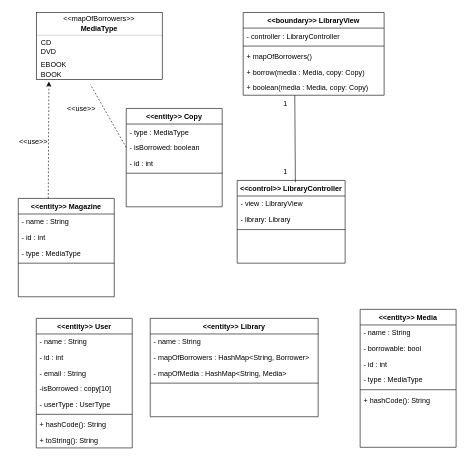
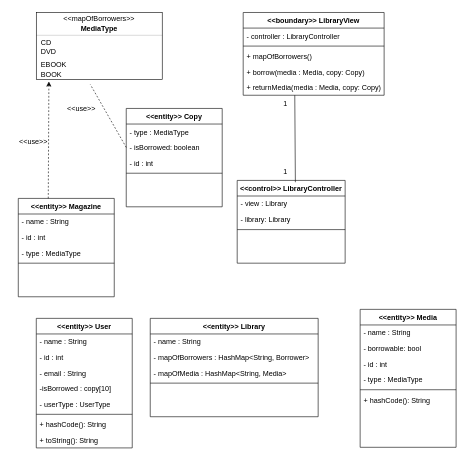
node "+ boolean(media : Media, copy: Copy)": label "+ boolean(media : Media, copy: Copy)" -> "+ returnMedia(media : Media, copy: Copy)"
node "- view : LibraryView": label "- view : LibraryView" -> "- view : Library"
